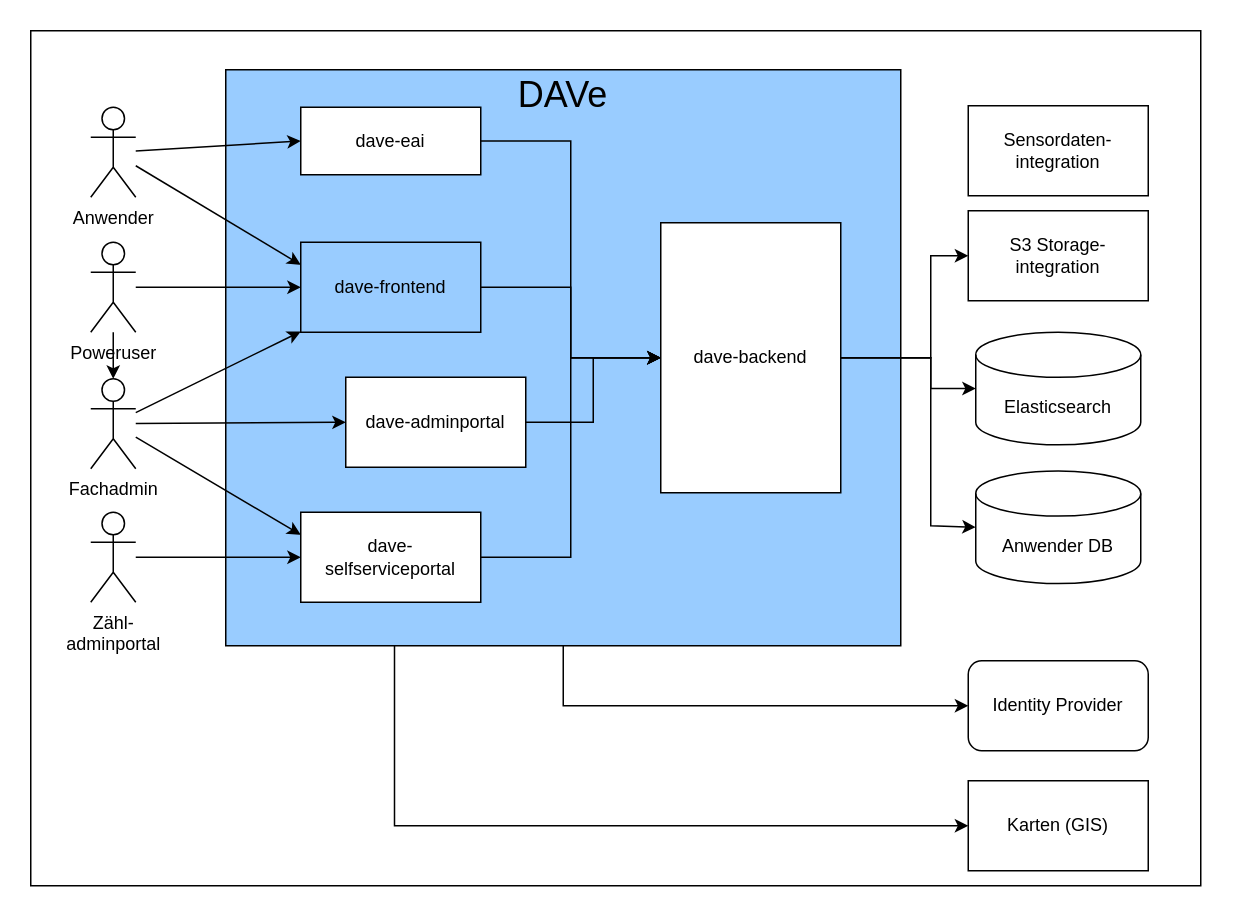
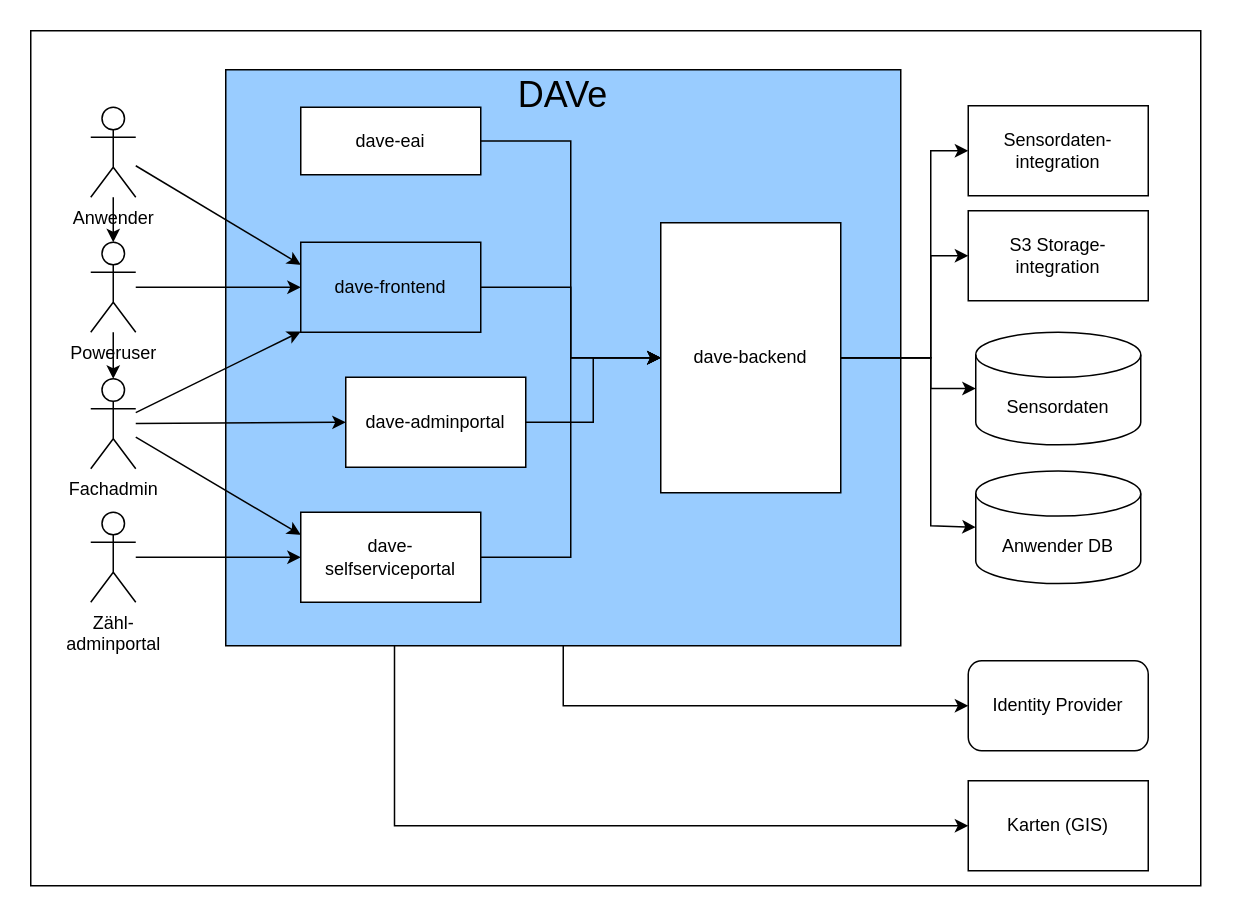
edge "Anwender" -> "dave-eai": now "Anwender" -> "Poweruser"
edge "dave-backend" -> "Sensordaten-integration": added
node "Elasticsearch": label "Elasticsearch" -> "Sensordaten"
